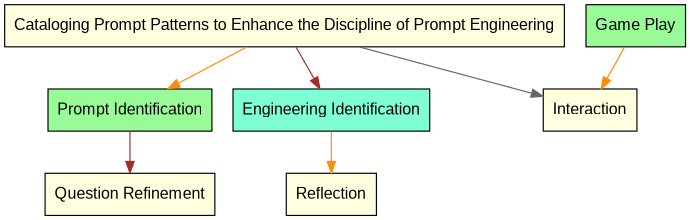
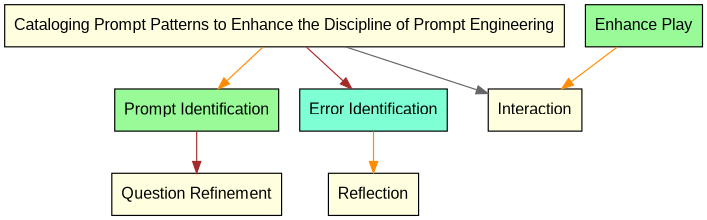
node "Game Play": label "Game Play" -> "Enhance Play"
node "Engineering Identification": label "Engineering Identification" -> "Error Identification"
